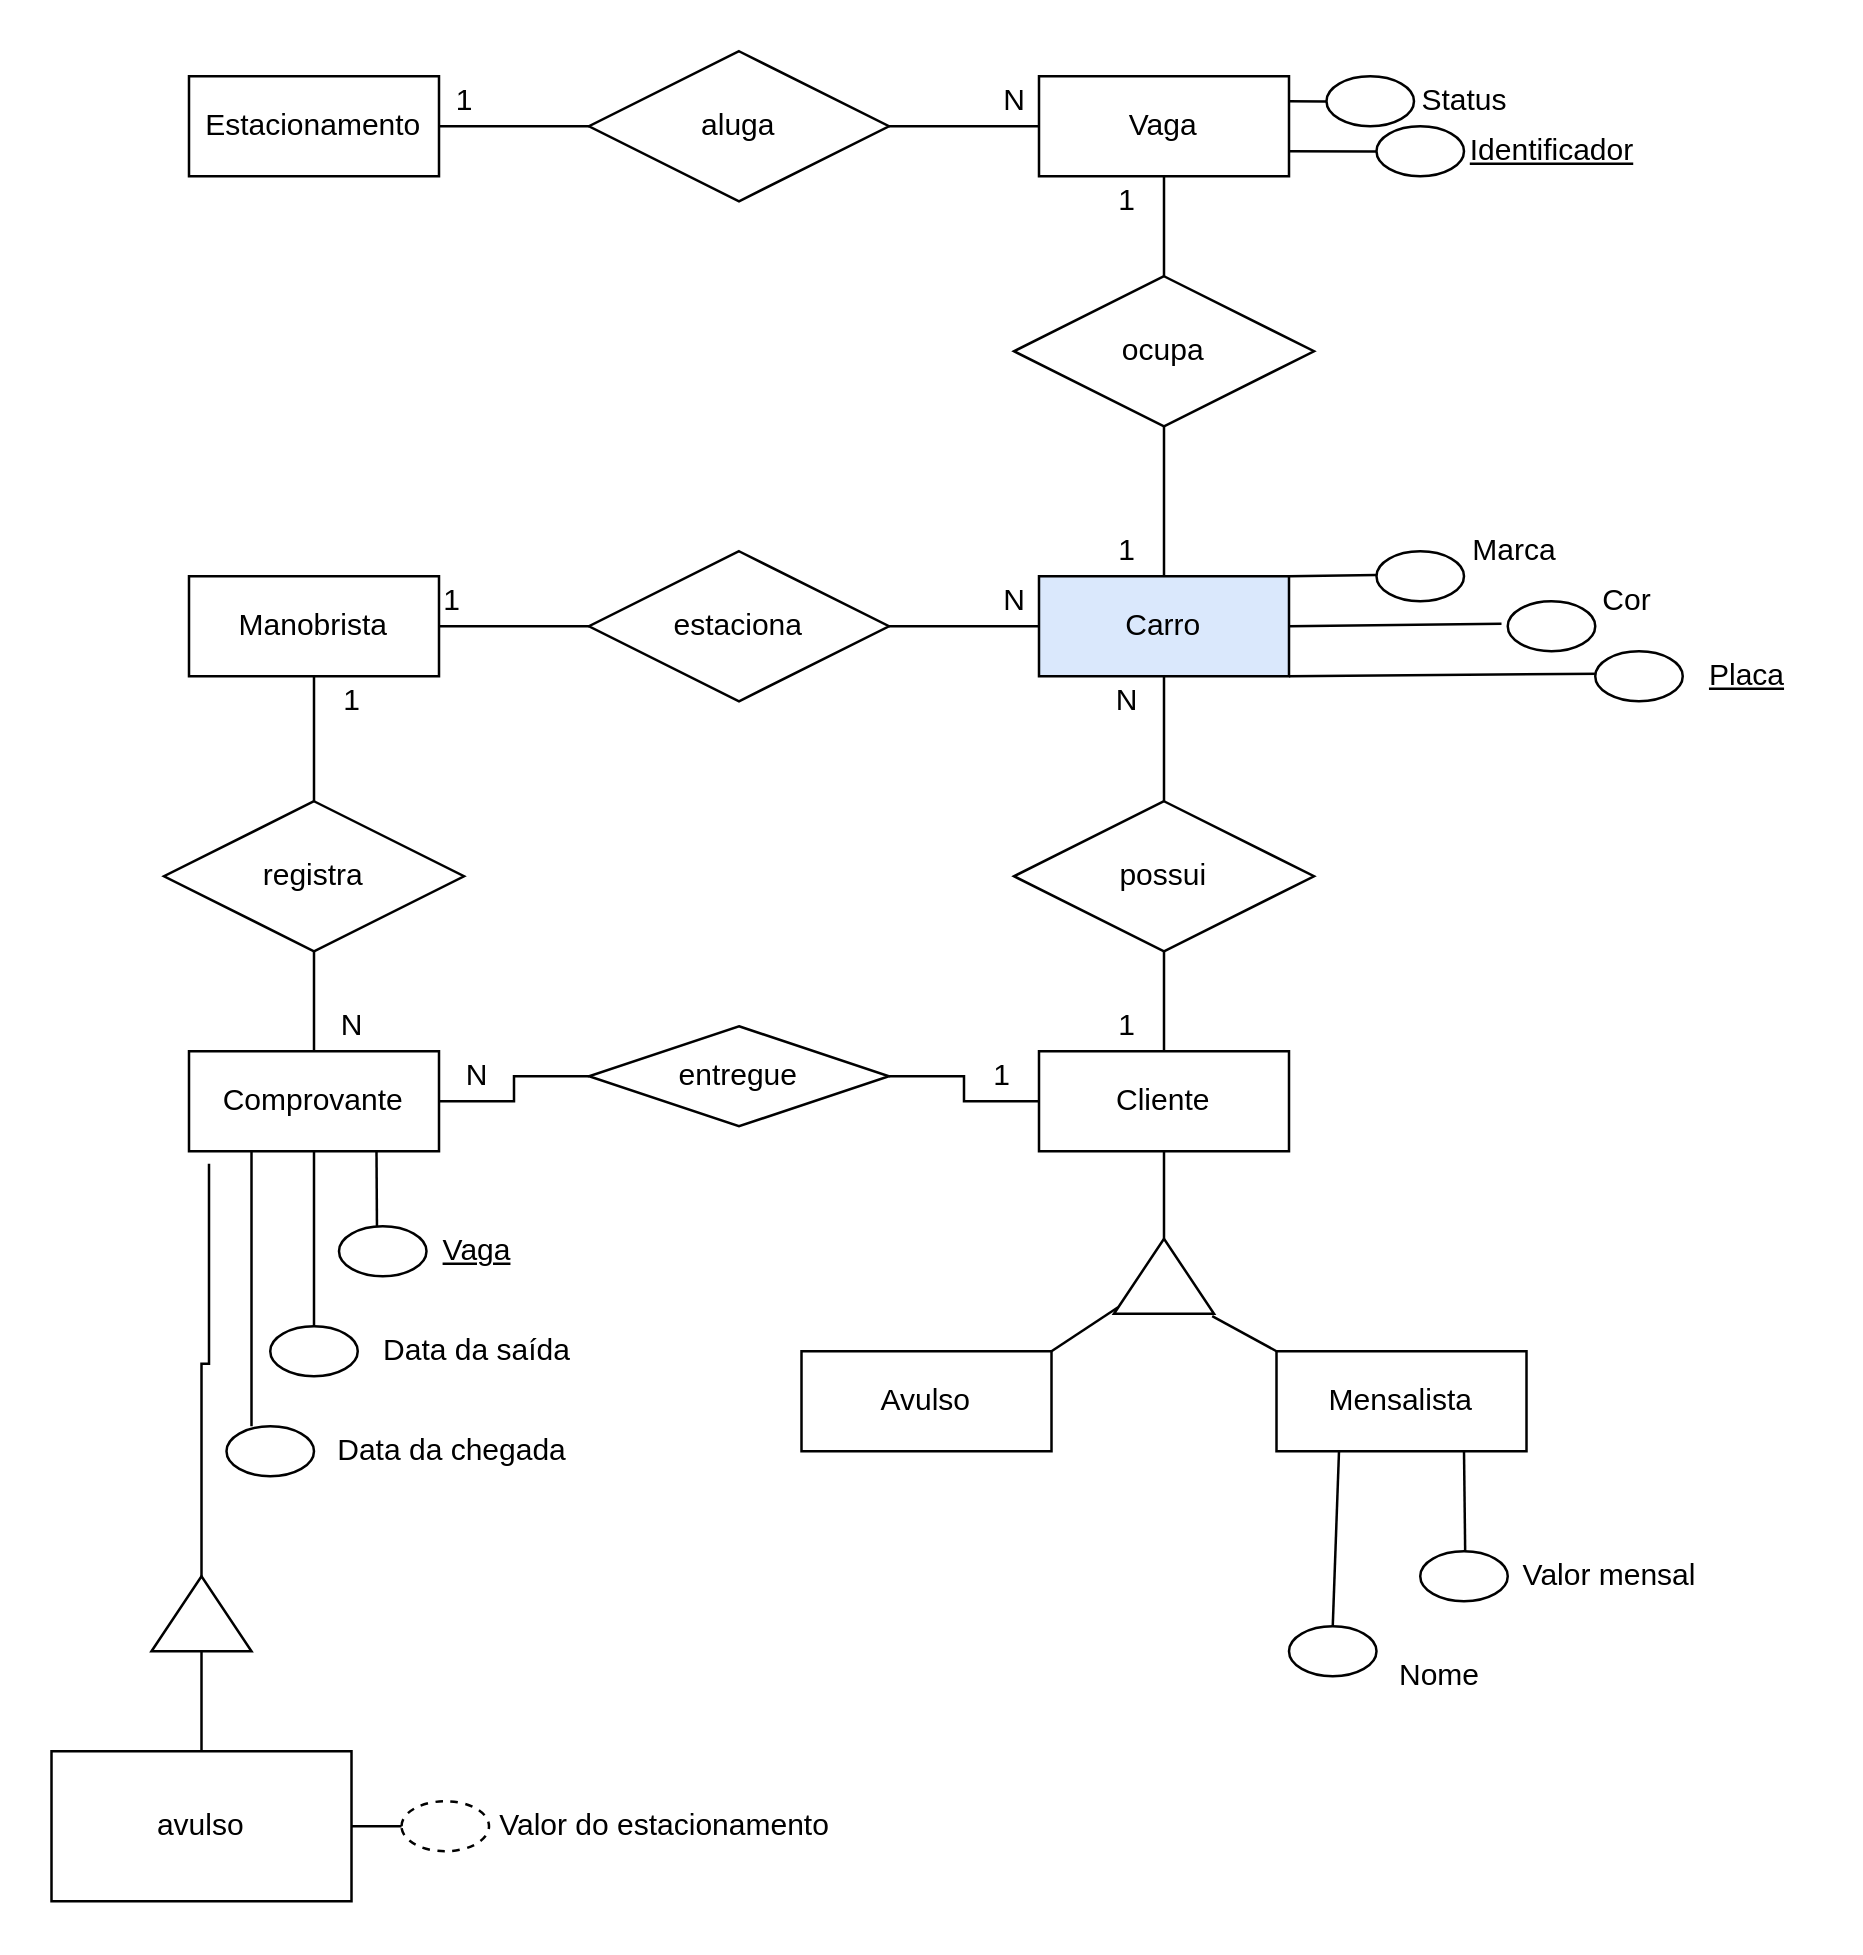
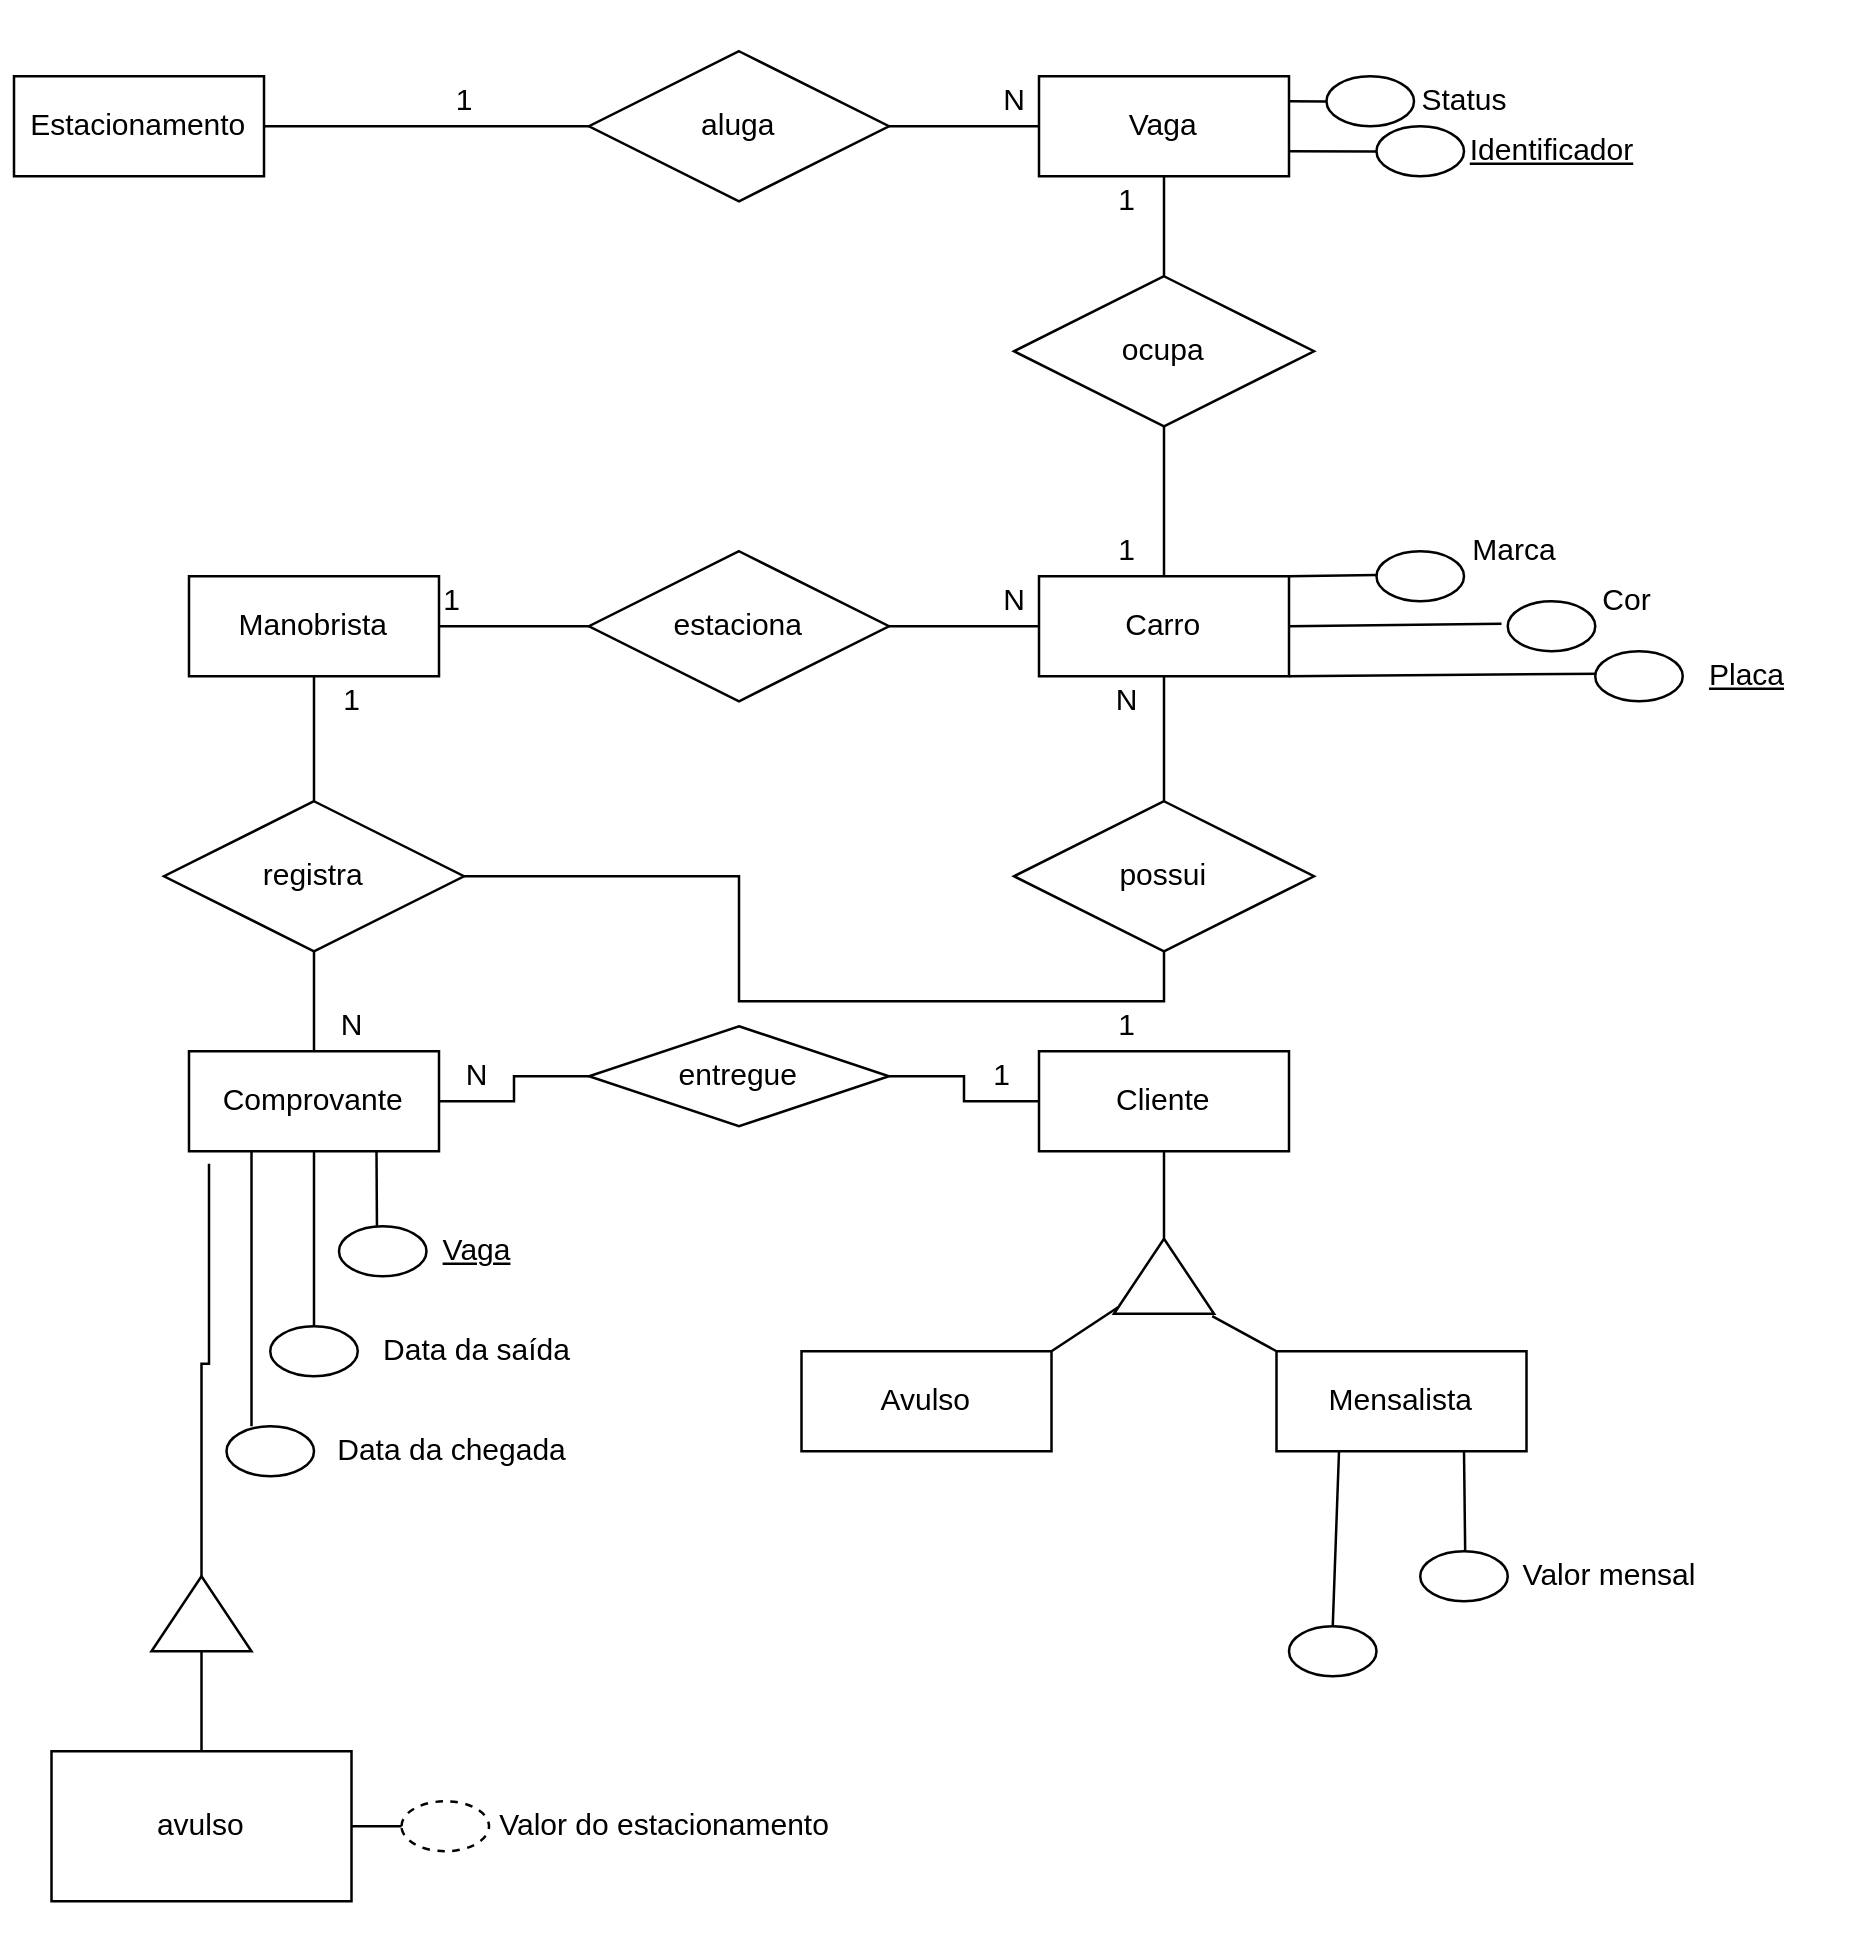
node "Estacionamento": moved (314, 126) -> (139, 126)
node "Carro": fillcolor #dae8fc -> #ffffff
edge "possui" -- "Cliente": now "possui" -- "registra"
node "Nome": removed
